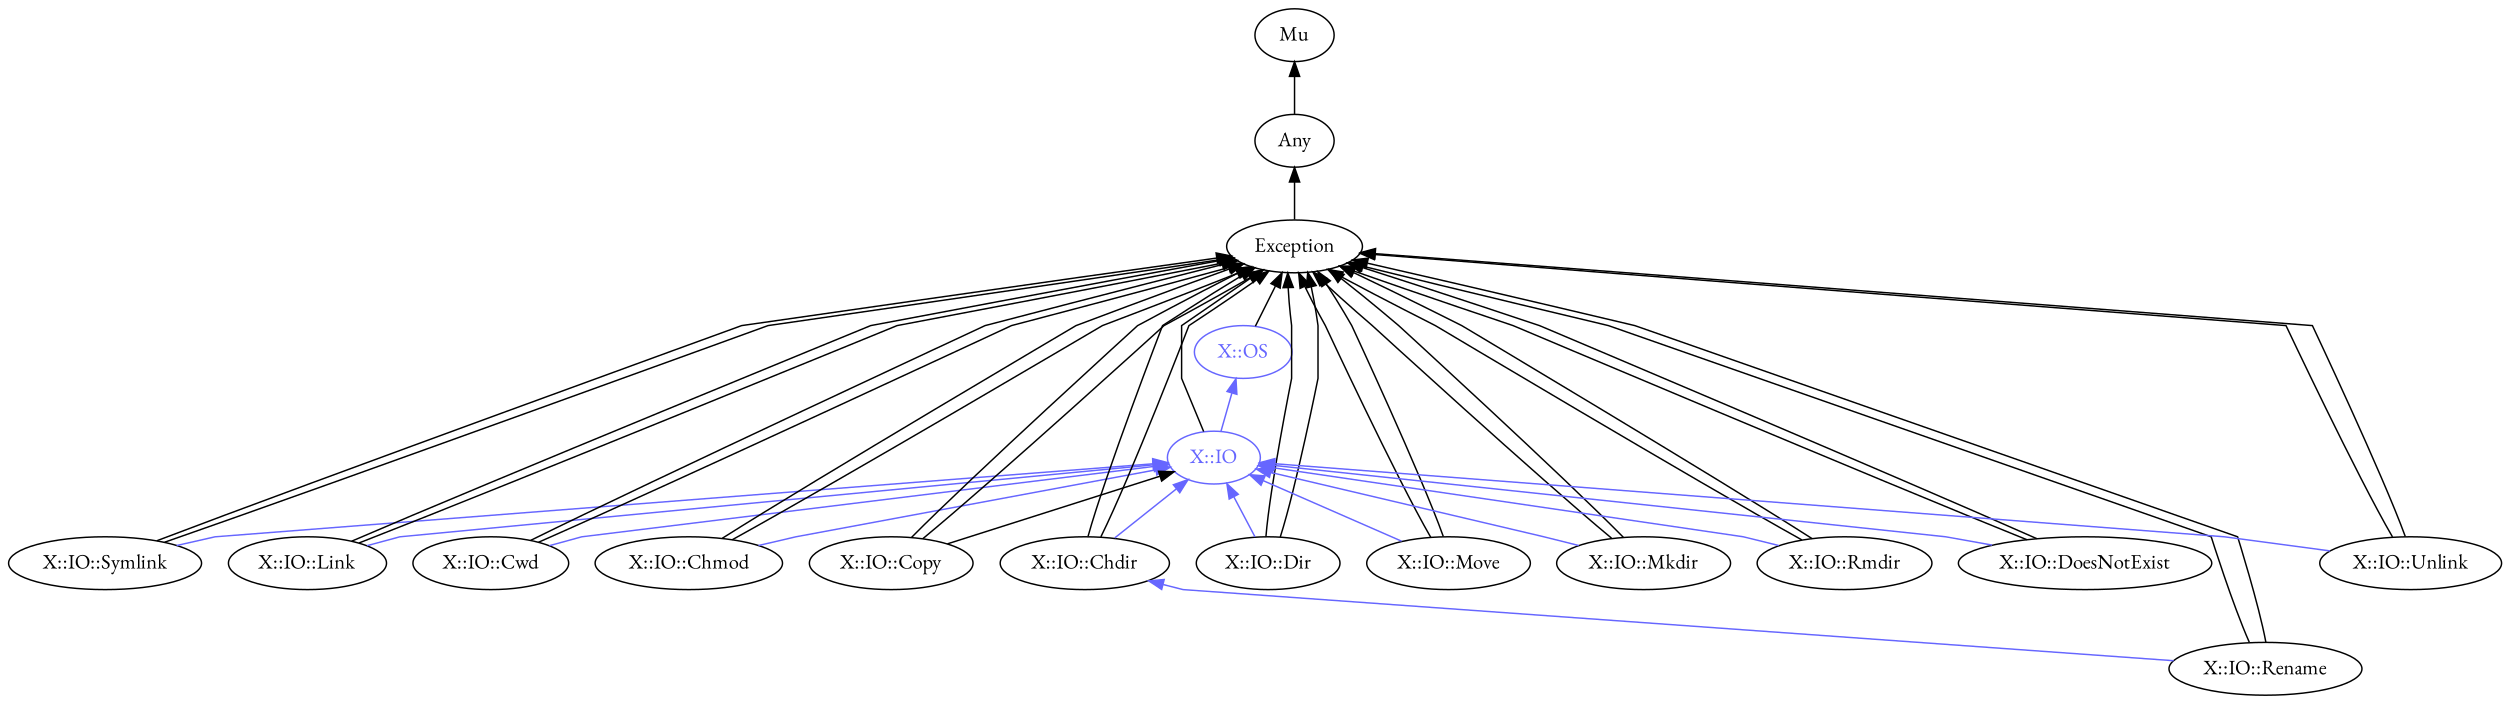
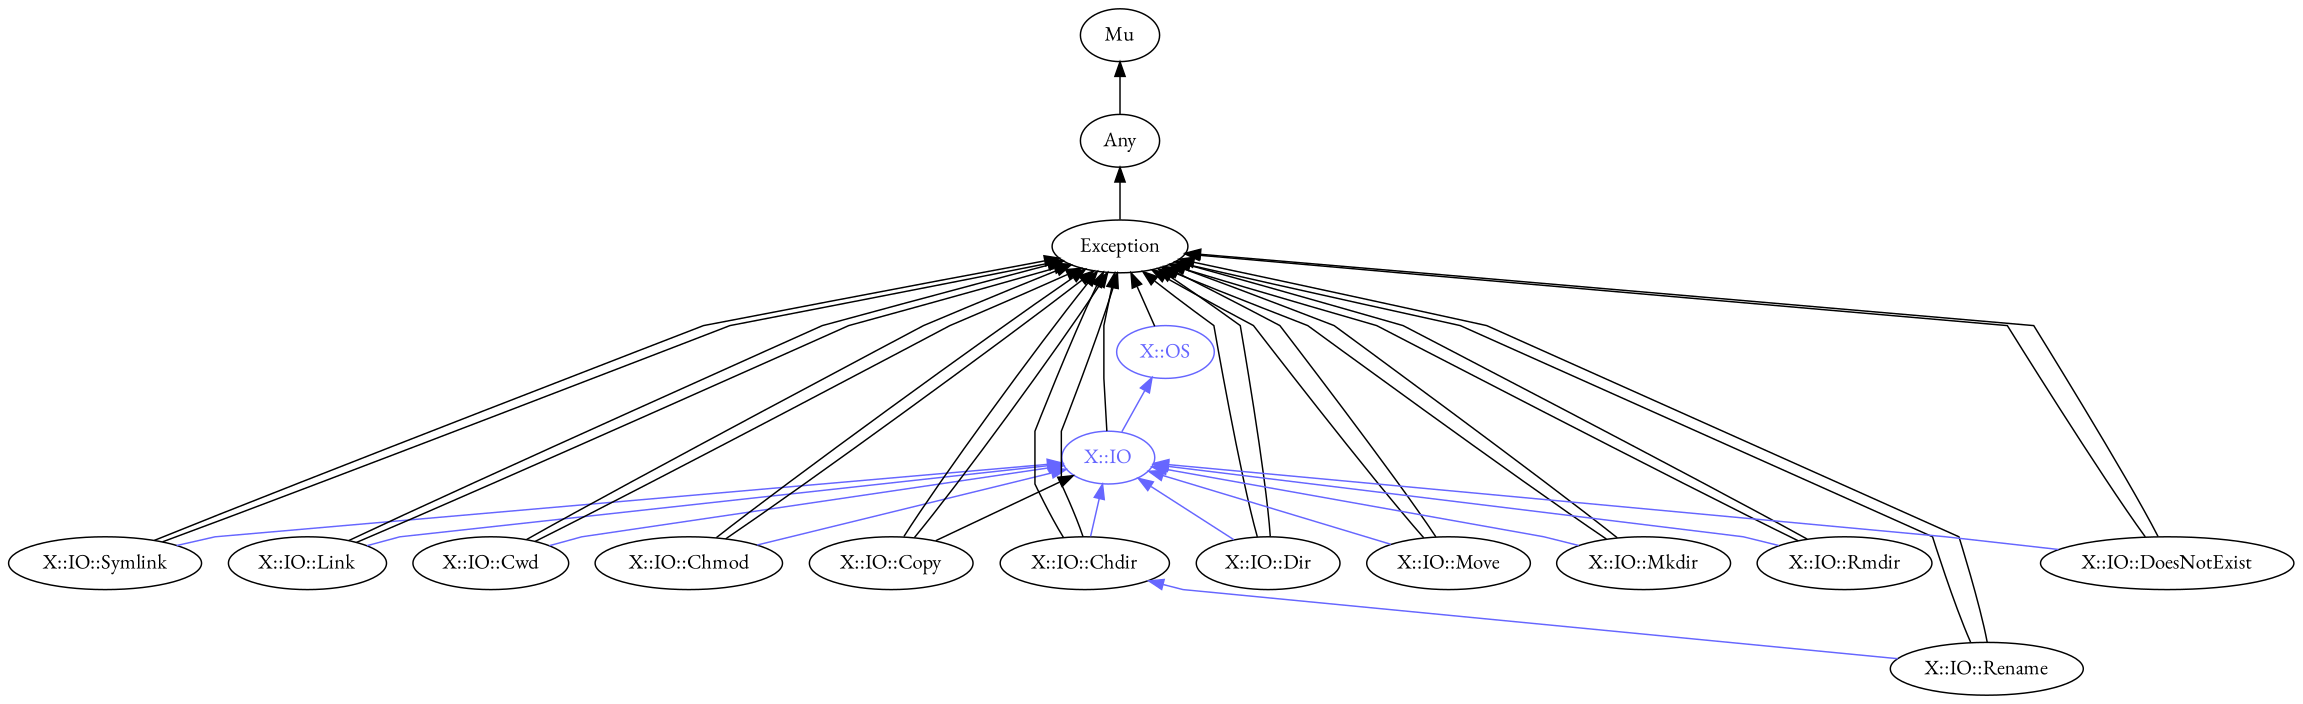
node "X::IO::Unlink": removed
